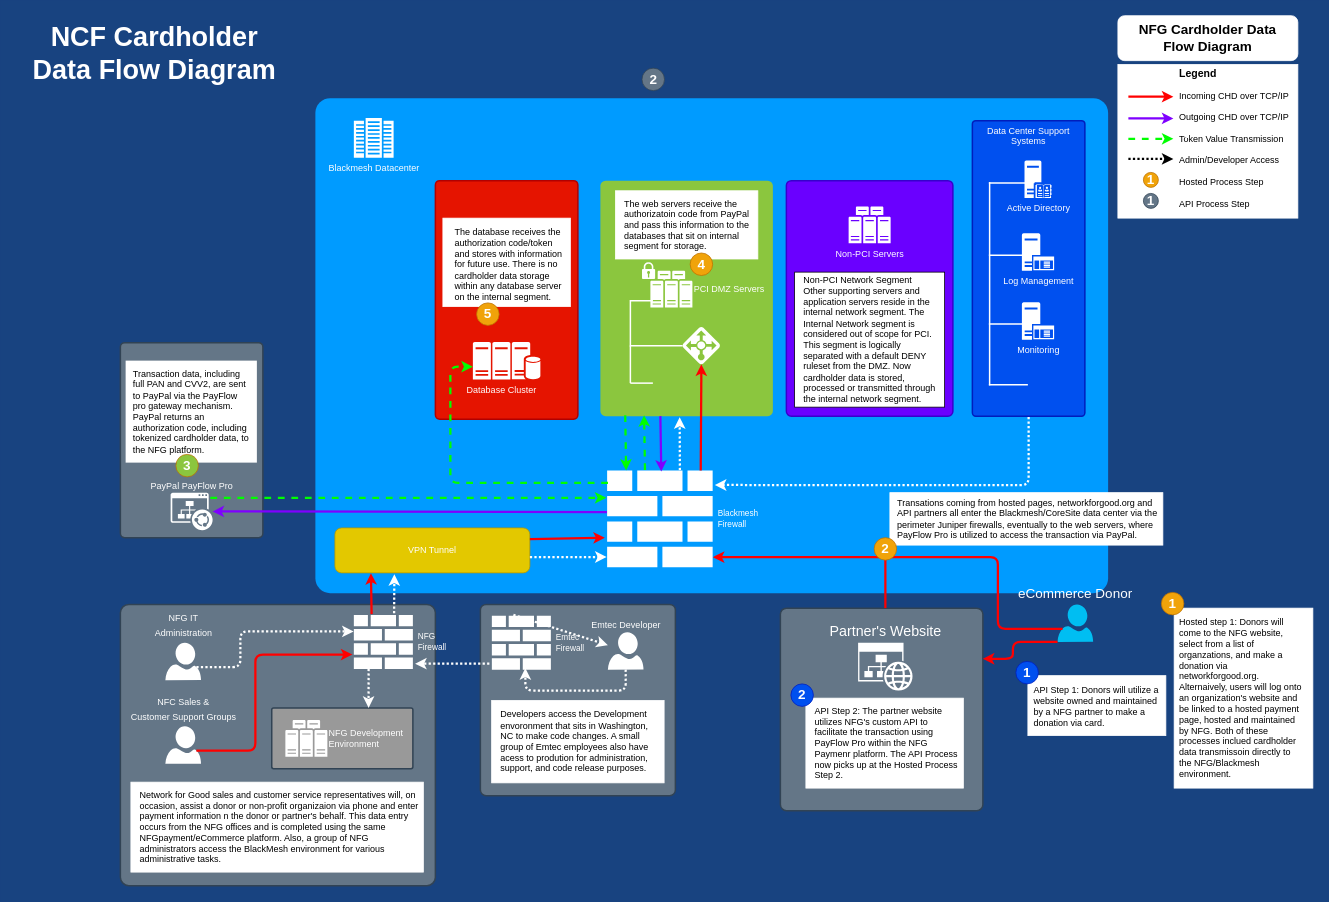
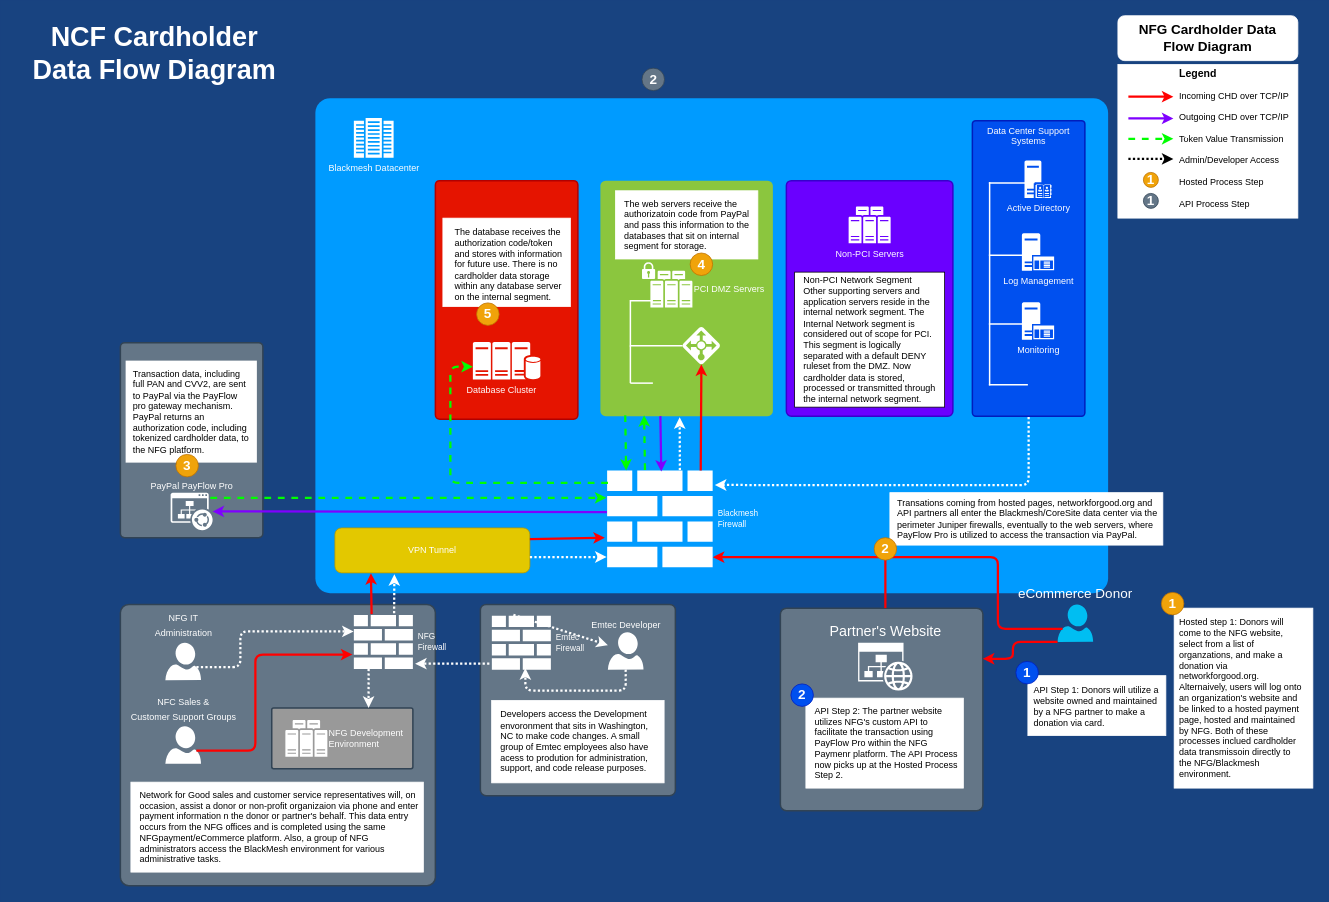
node "3": fillcolor #8bc63e -> #f0a30a
